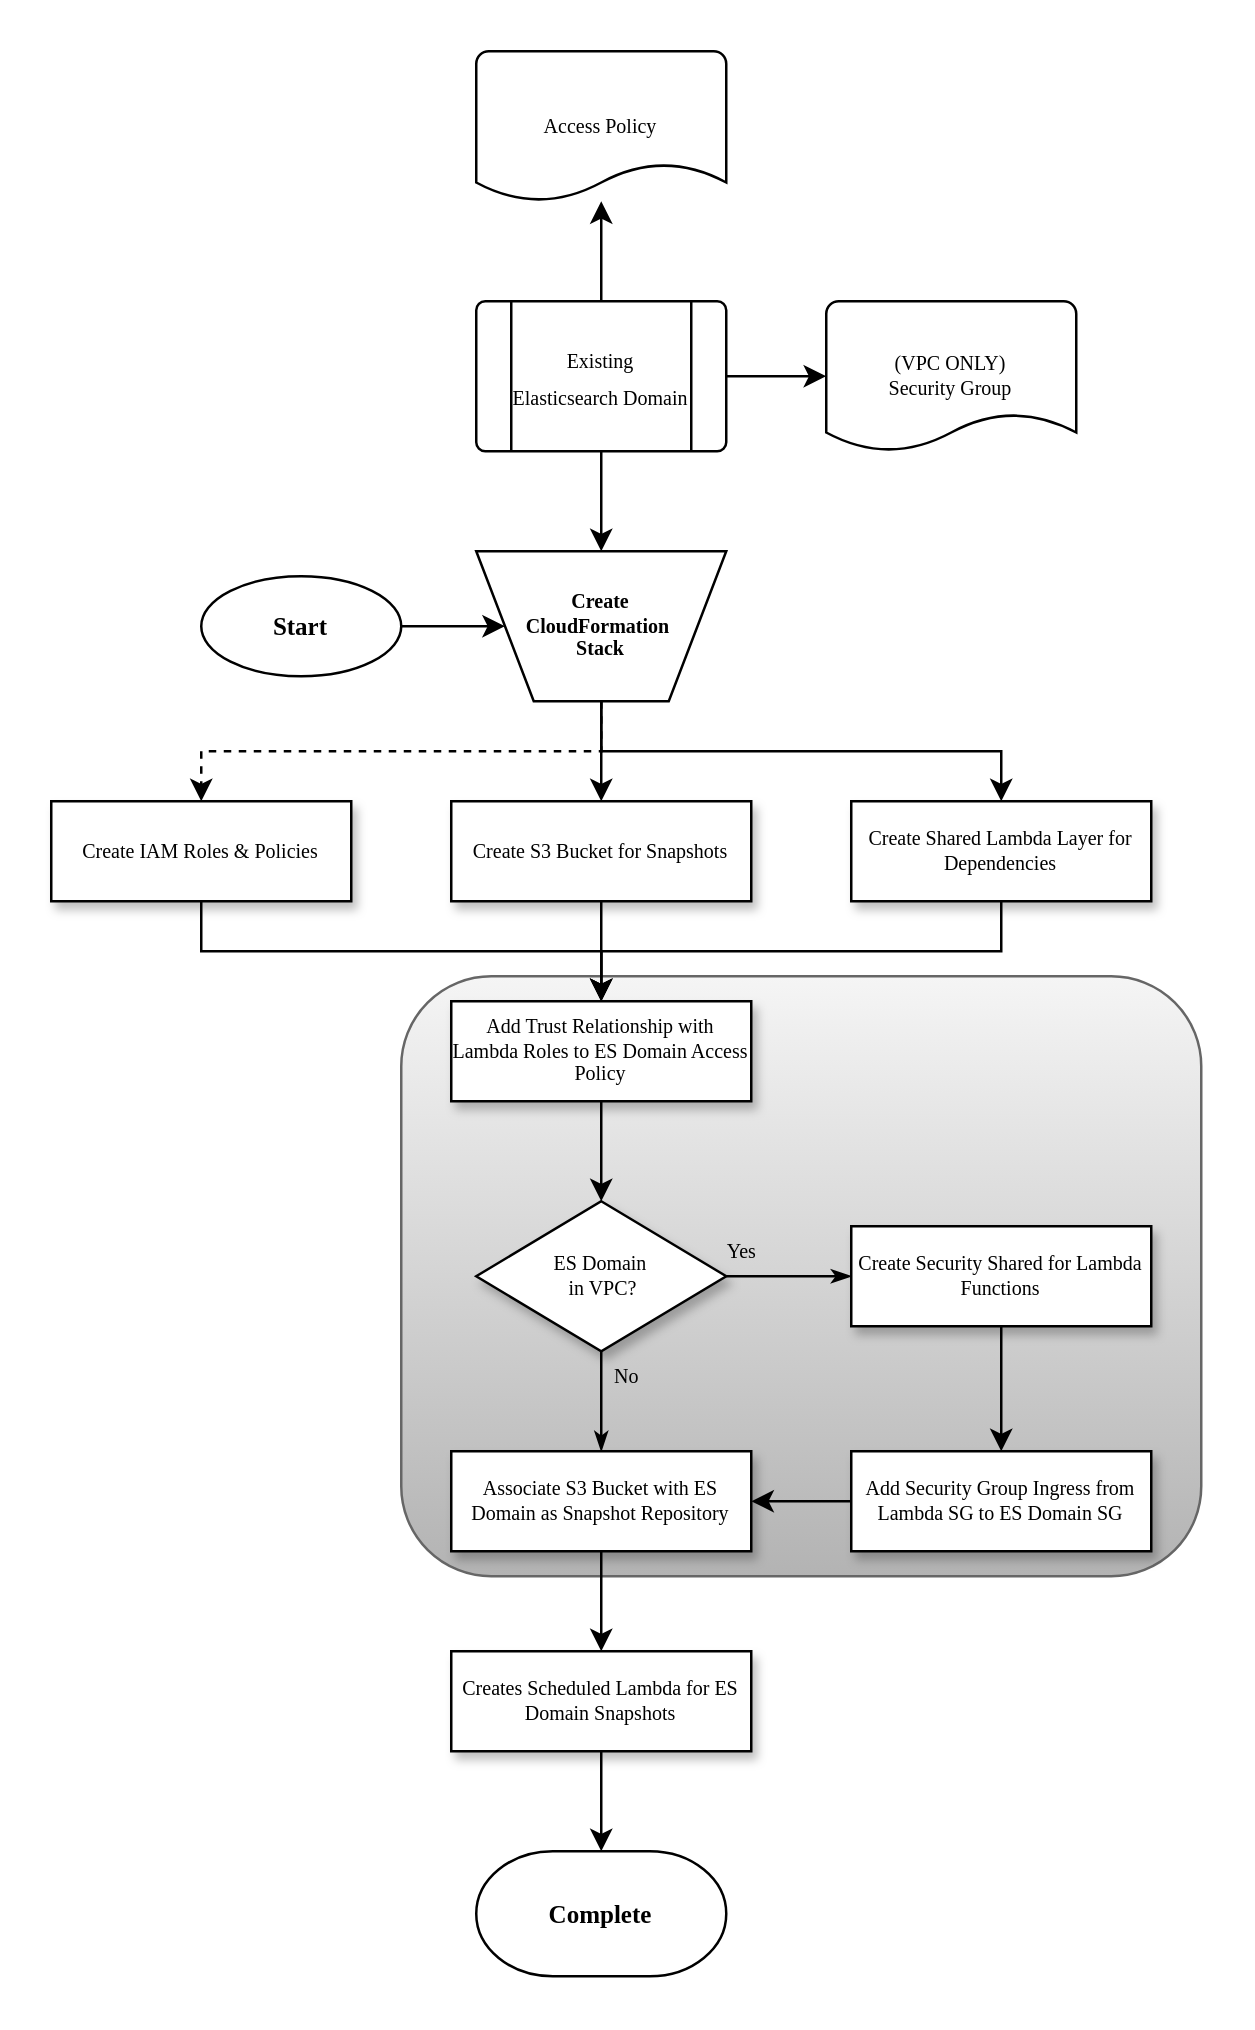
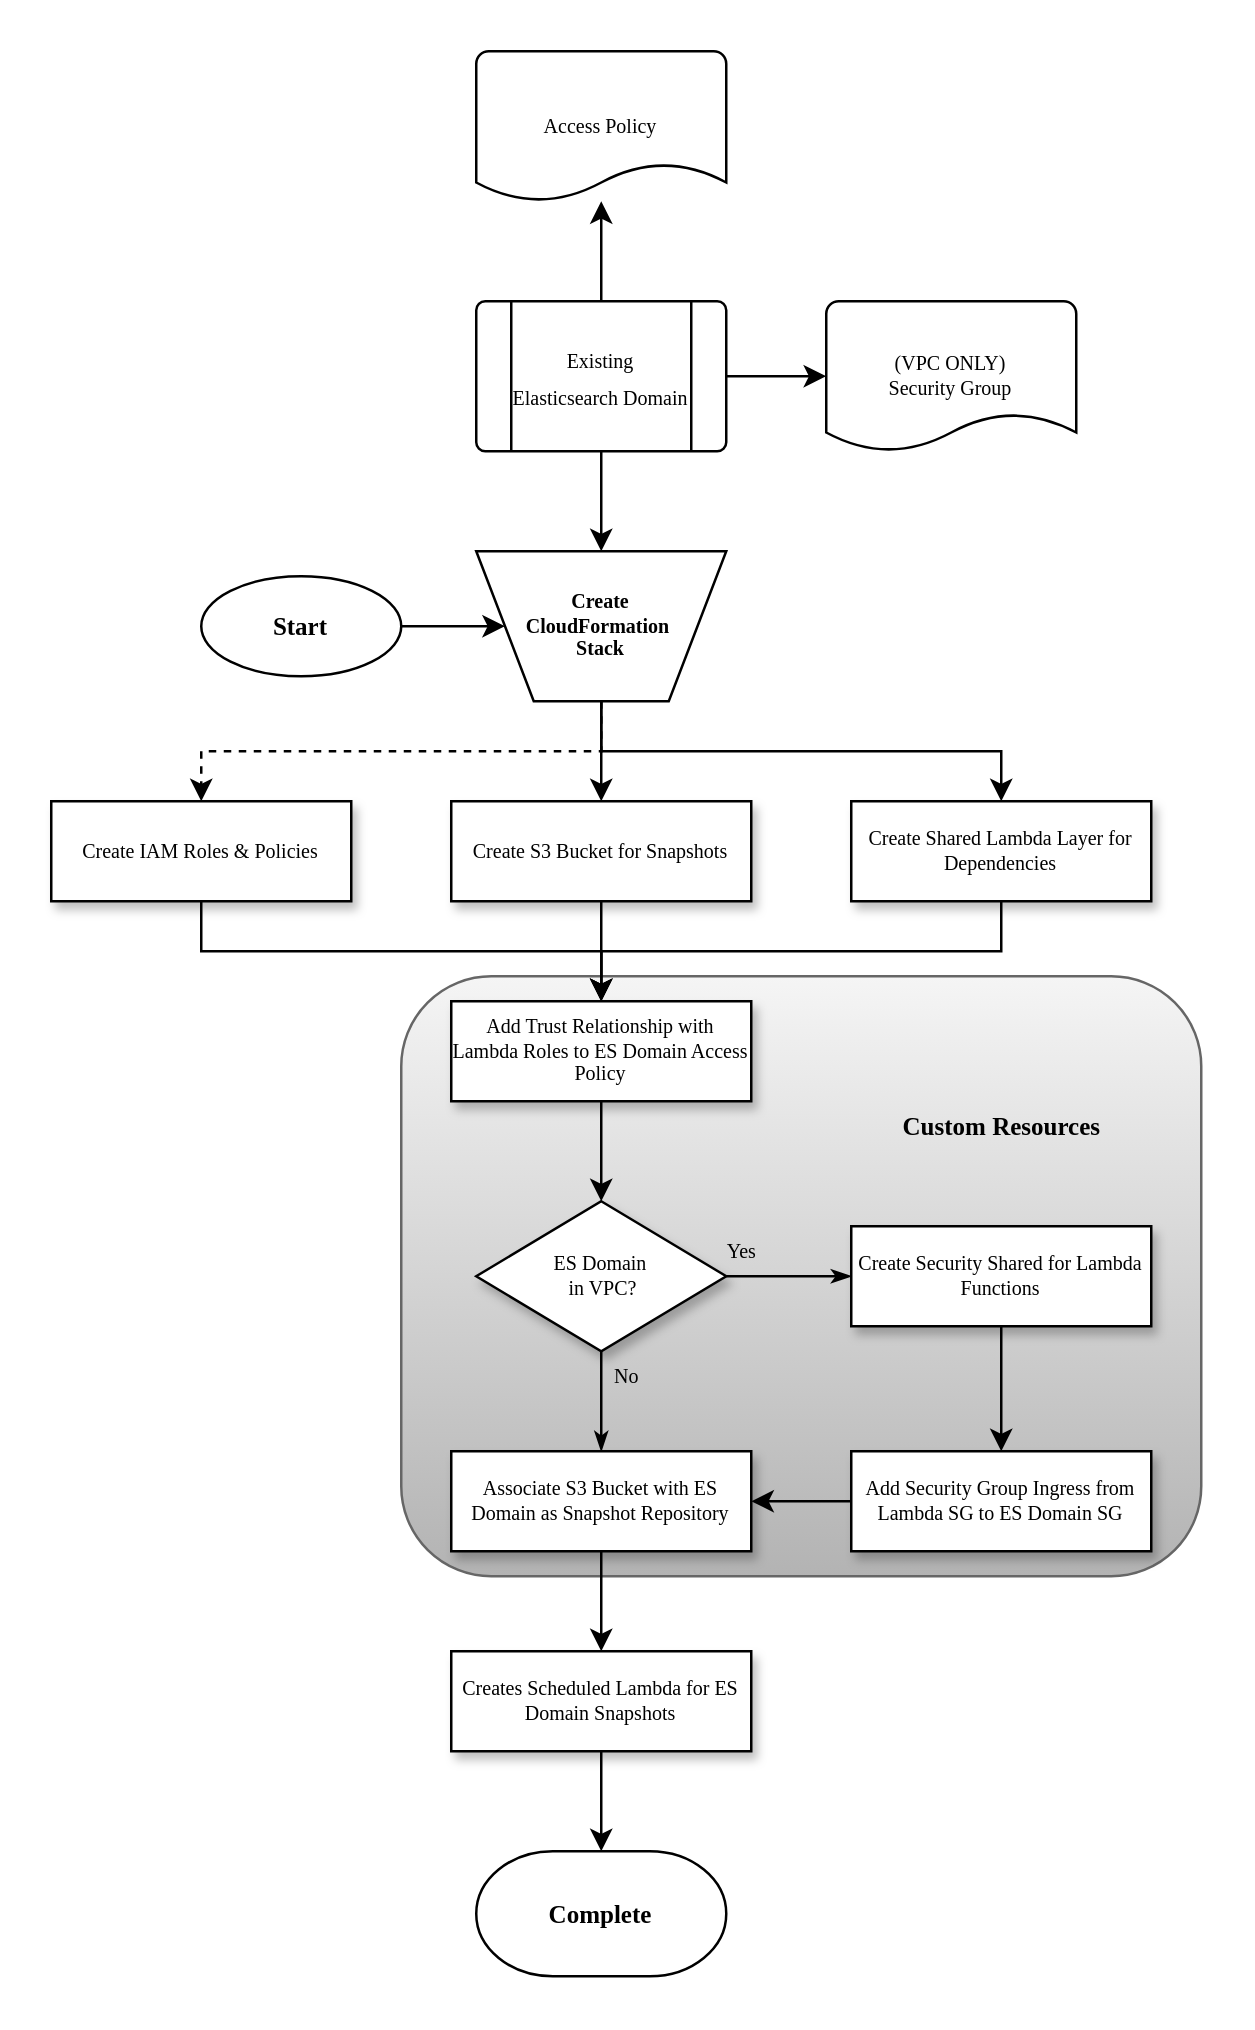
node "Custom Resources": added
